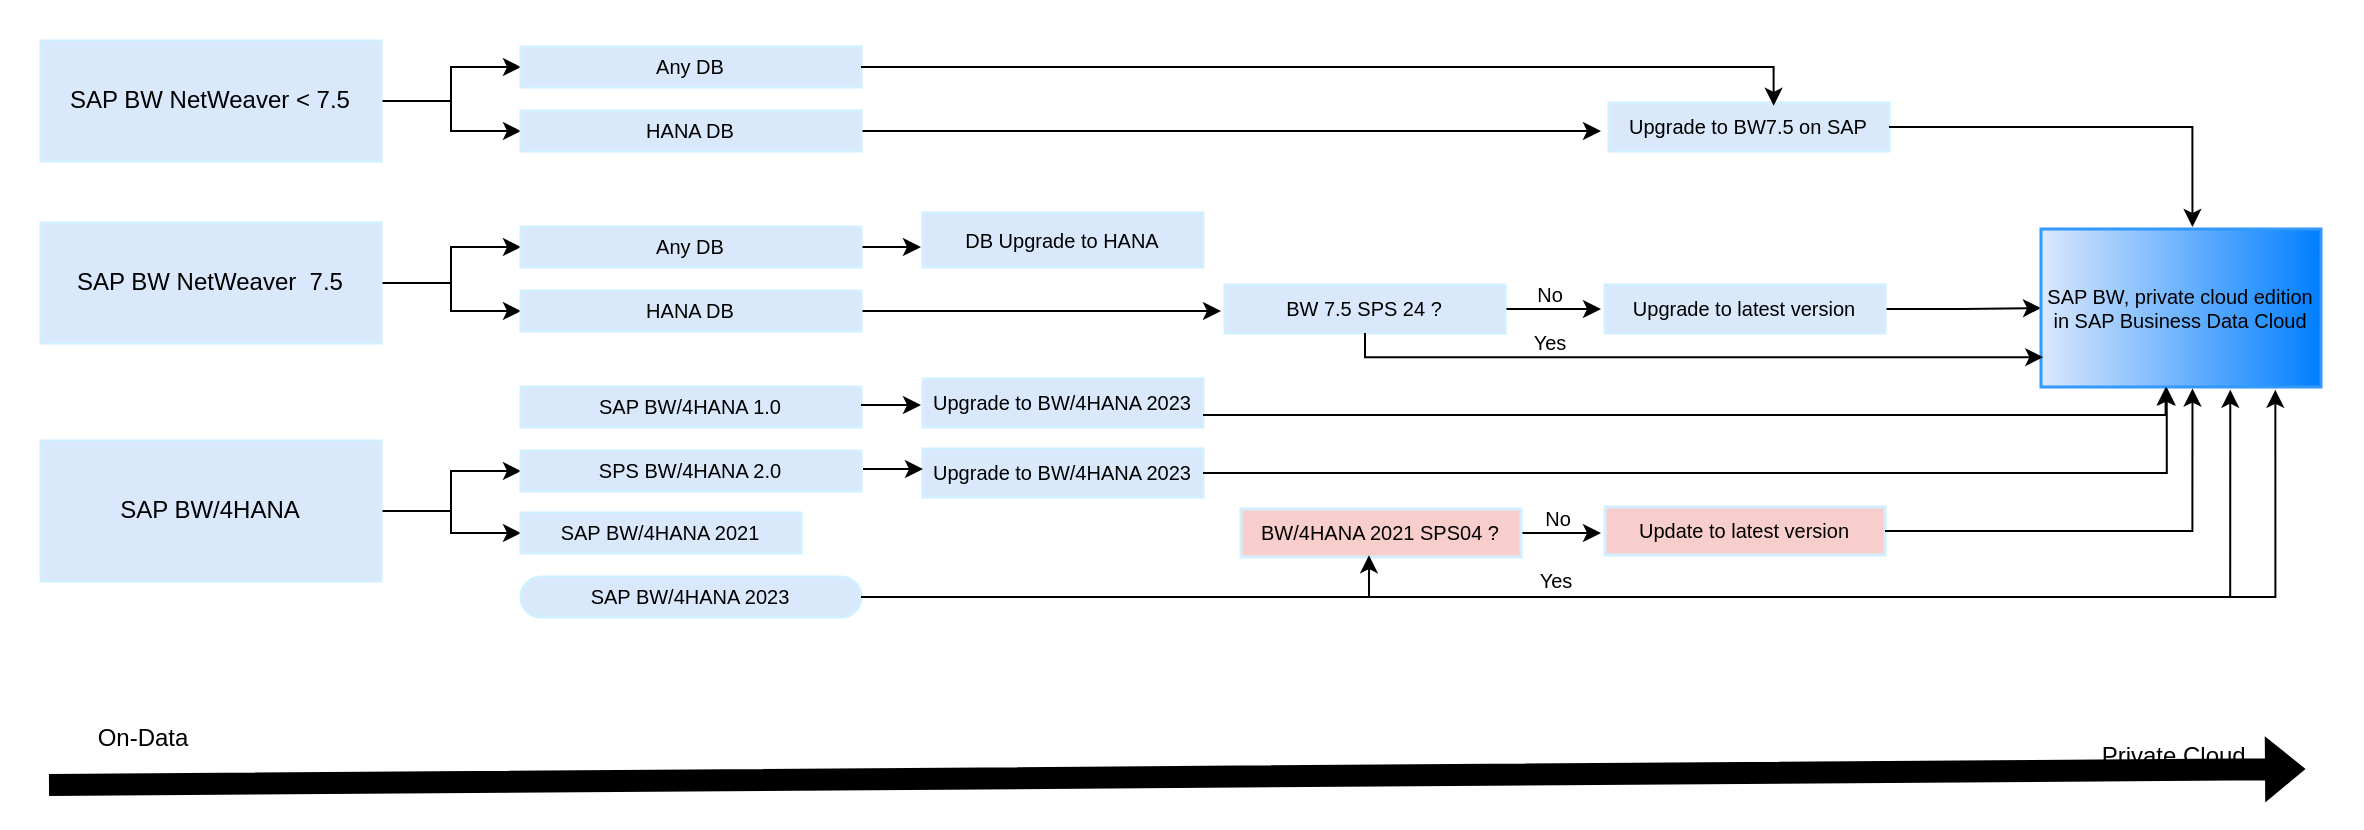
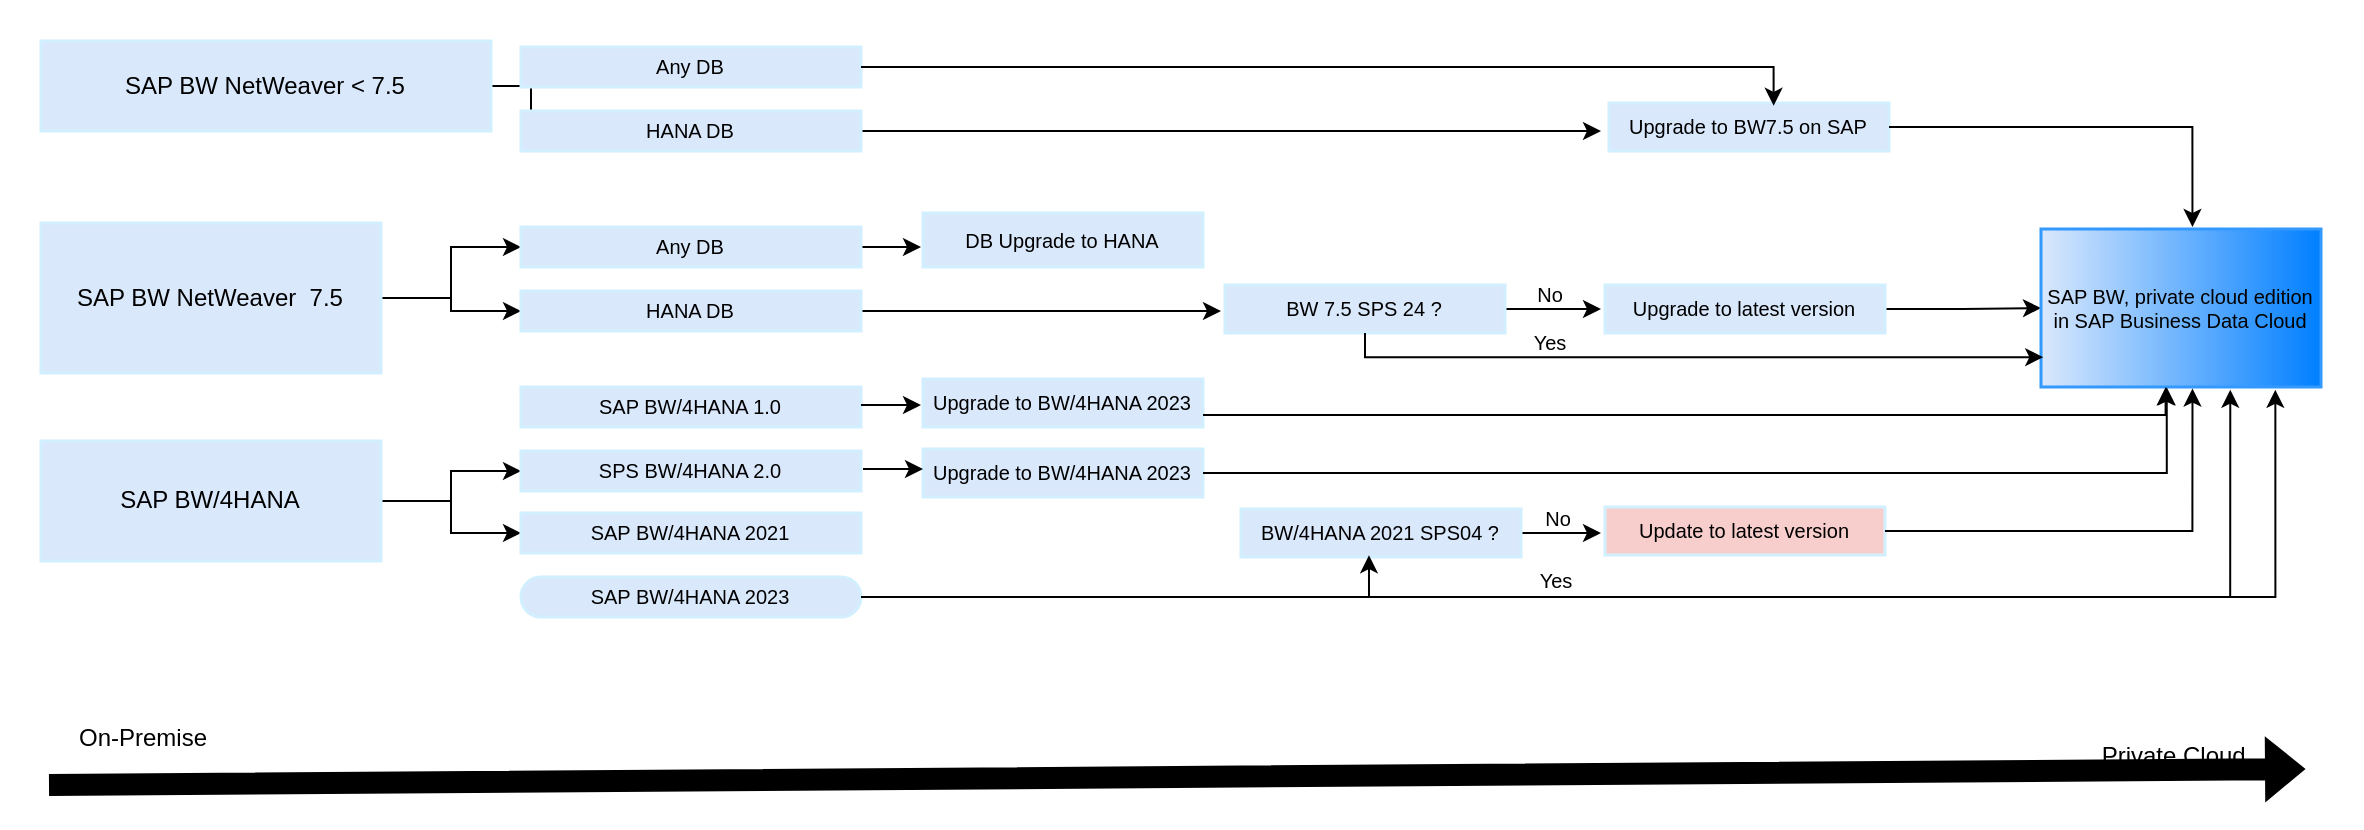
node "SAP BW NetWeaver < 7.5": size 340x120 -> 450x90
node "SAP BW NetWeaver 7.5": size 340x120 -> 340x150
node "SAP BW/4HANA": size 340x140 -> 340x120
node "SAP BW/4HANA 2021": size 280x40 -> 340x40
node "BW/4HANA 2021 SPS04 ?": fillcolor #f8cecc -> #dae8fc
node "On-Data": label "On-Data" -> "On-Premise"
